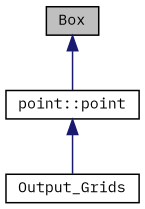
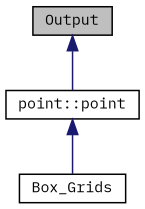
node "Box": label "Box" -> "Output"
node "Output_Grids": label "Output_Grids" -> "Box_Grids"
